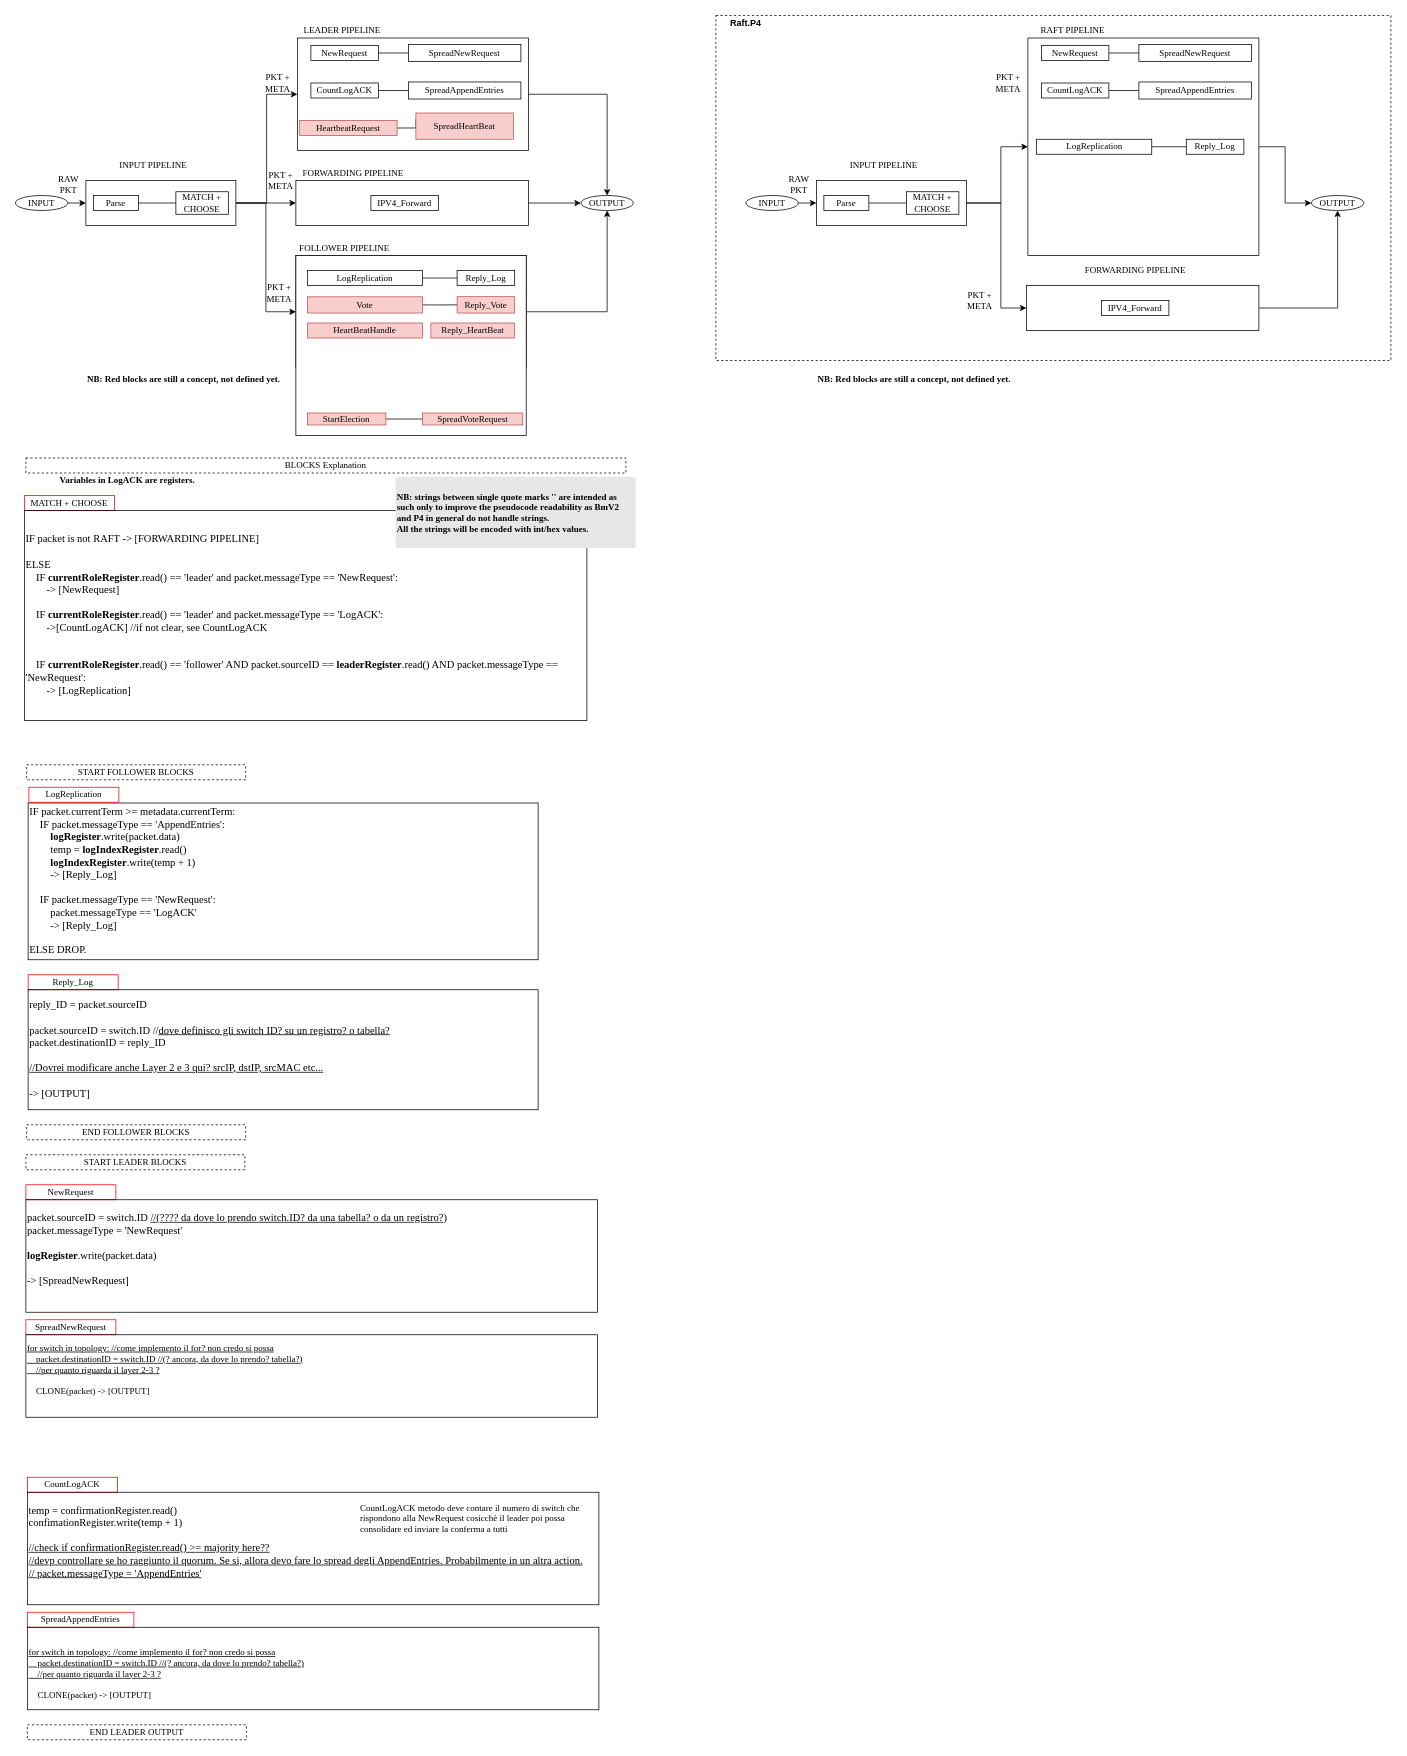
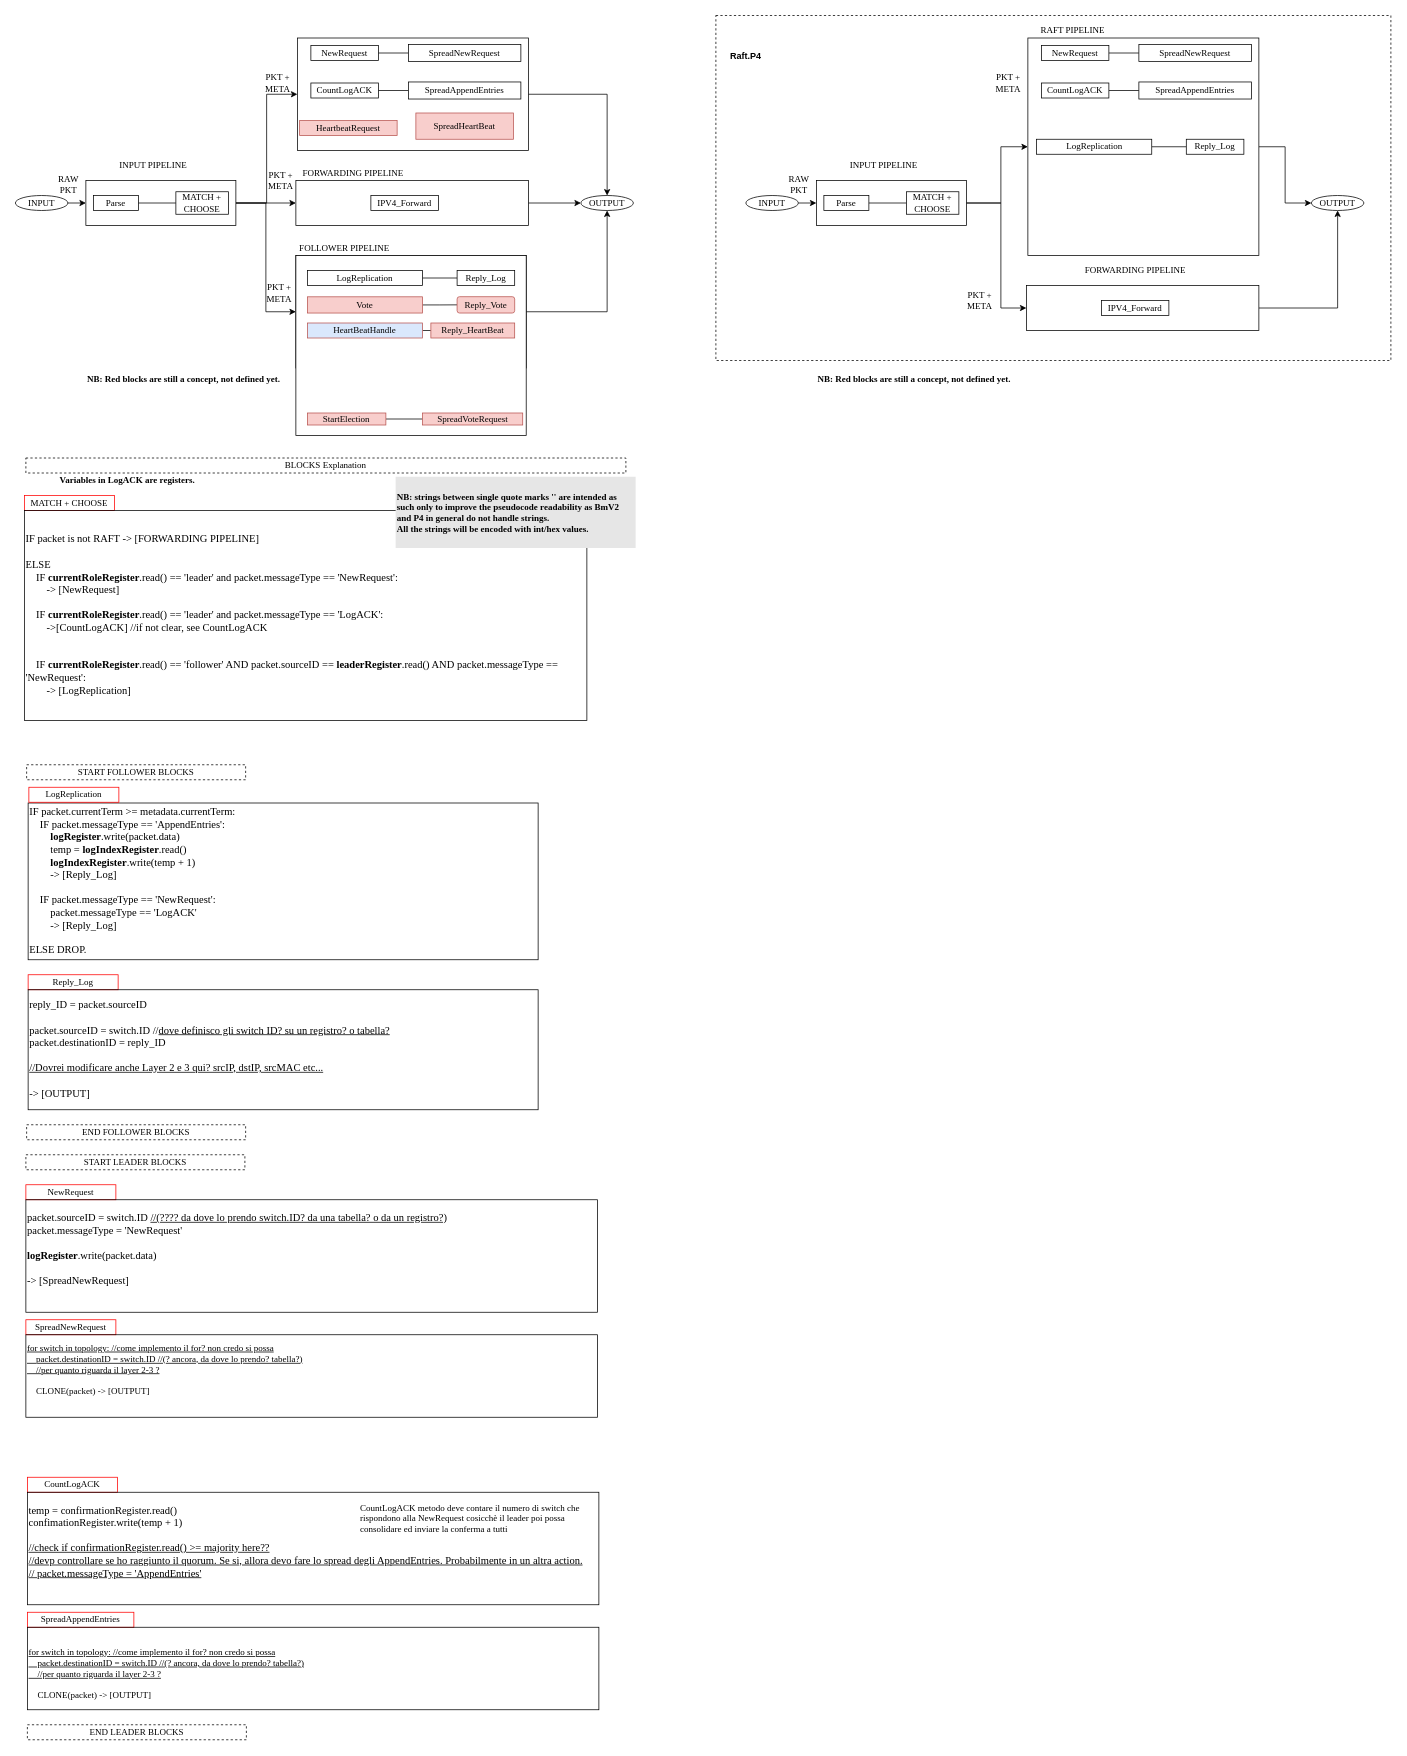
node "Raft.P4": moved (746, 23) -> (746, 57)
node "LEADER PIPELINE": removed
edge "SpreadHeartBeat" -- "HeartbeatRequest": removed
node "Reply_Vote": shape rectangle -> rounded rectangle
node "HeartBeatHandle": fillcolor #f8cecc -> #dae8fc
edge "HeartBeatHandle" -- "Reply_HeartBeat": added
node "END LEADER OUTPUT": label "END LEADER OUTPUT" -> "END LEADER BLOCKS"
